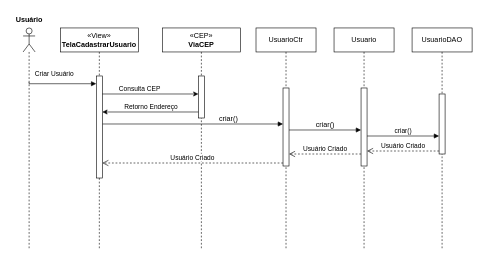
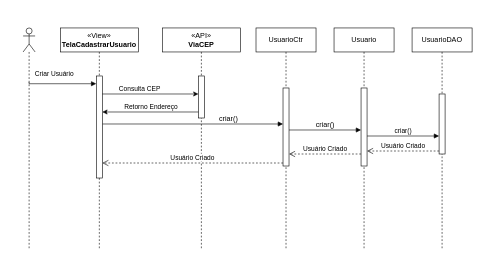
node "Usuário": removed
node "«CEP» ViaCEP": label "«CEP» ViaCEP" -> "«API» ViaCEP"
